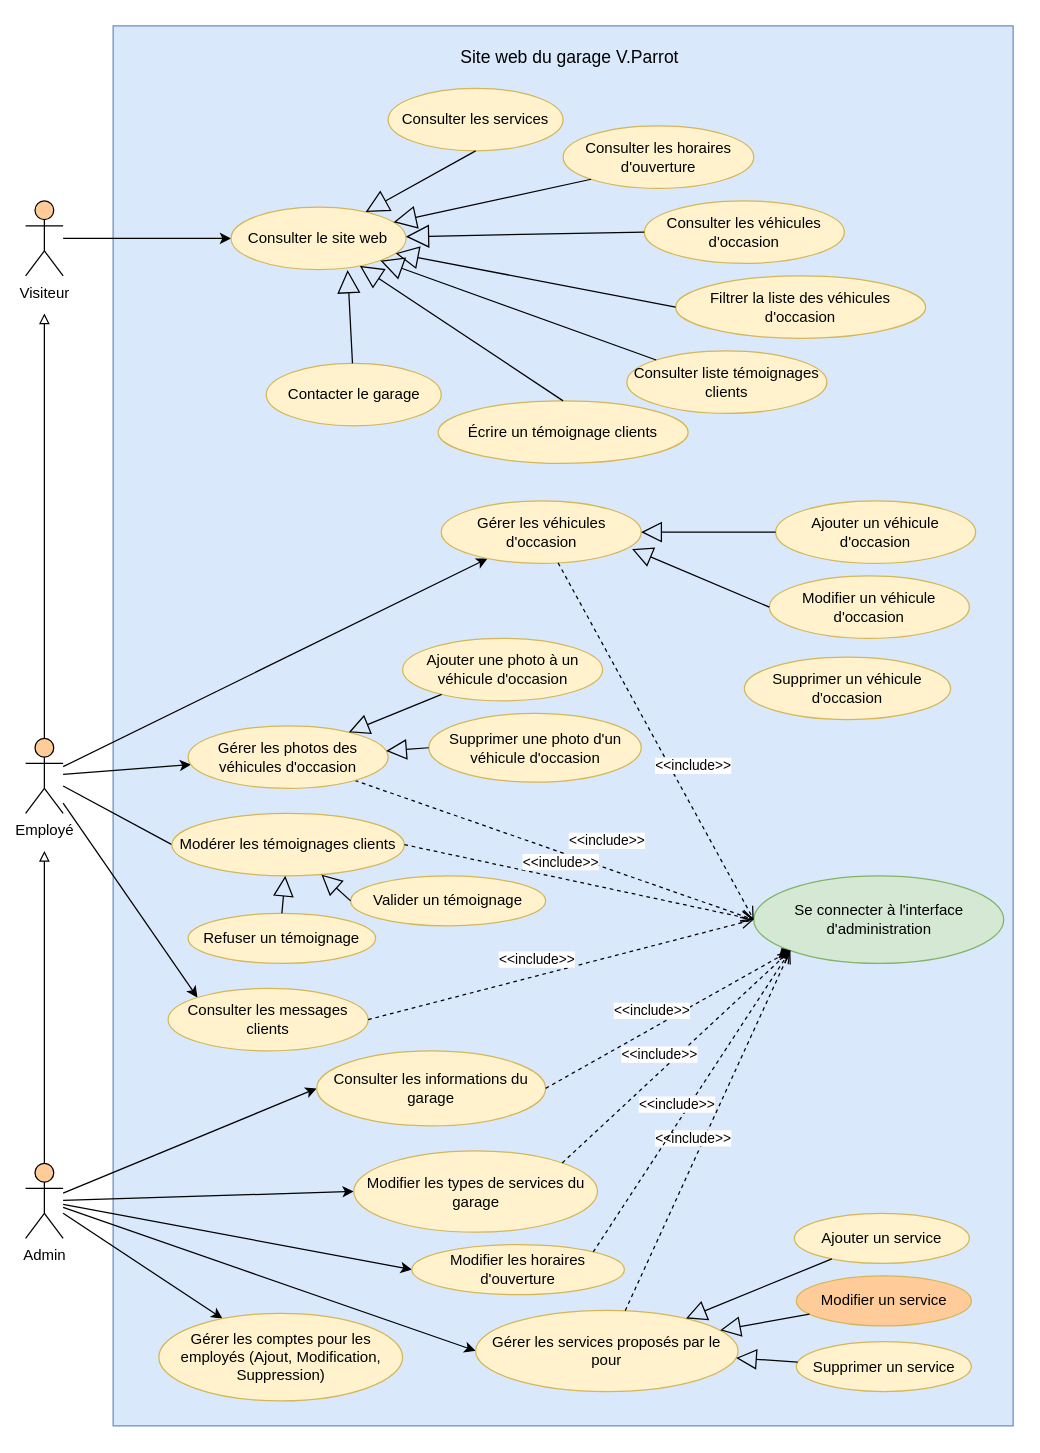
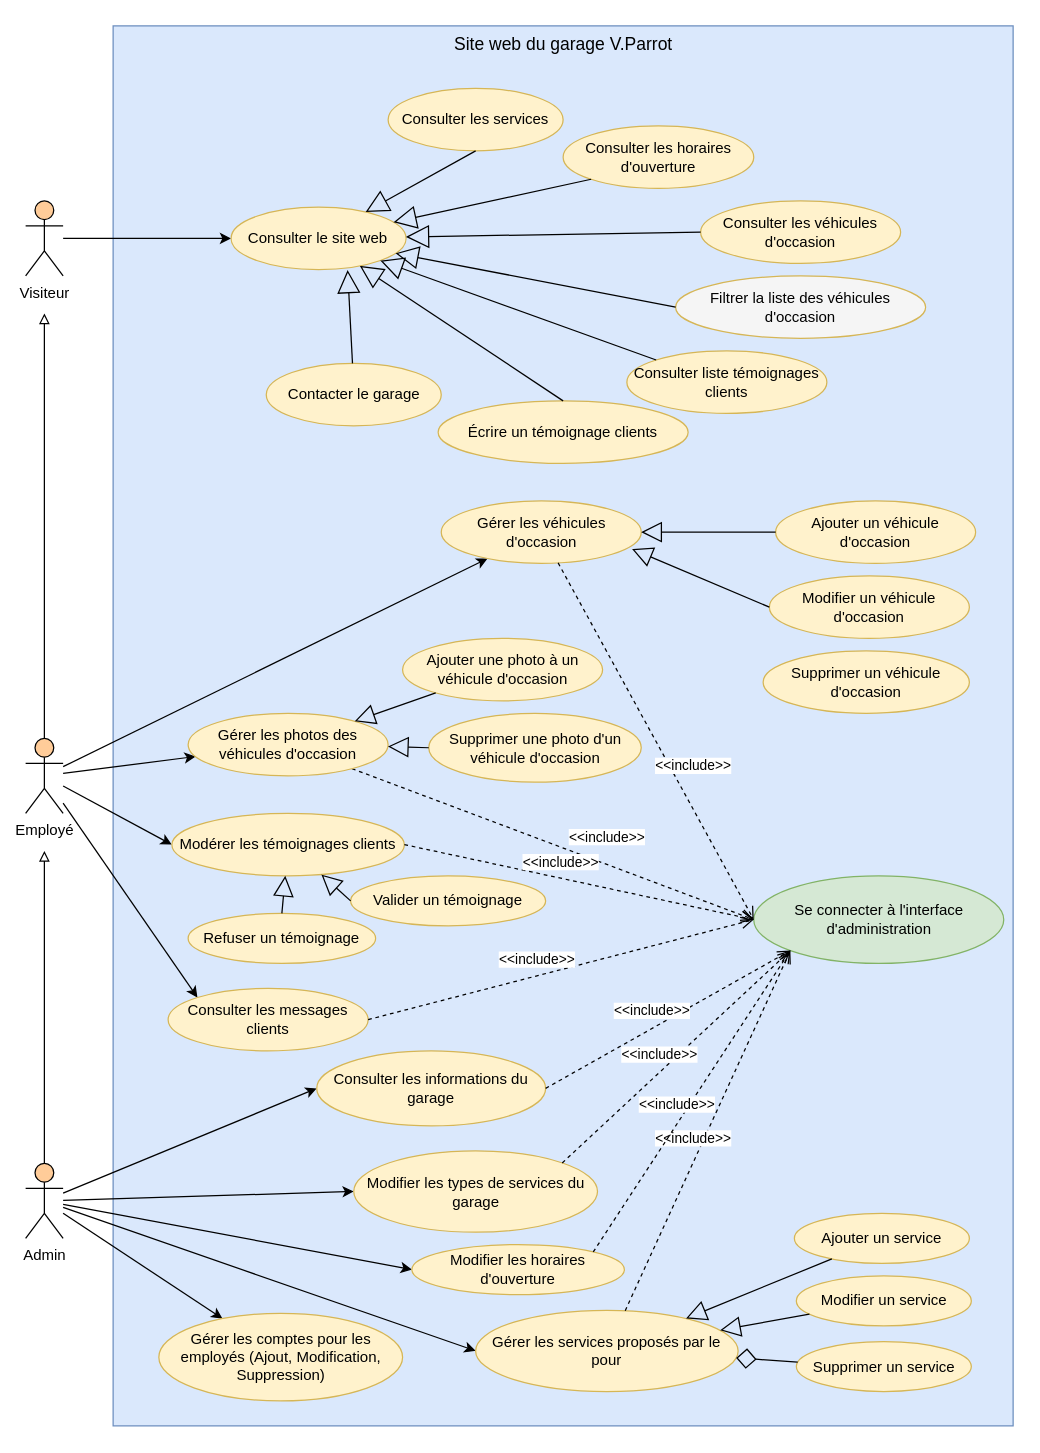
node "Site web du garage V.Parrot": moved (569, 57) -> (563, 44)
node "Consulter les véhicules d'occasion": moved (744, 232) -> (801, 232)
node "Filtrer la liste des véhicules d'occasion": fillcolor #fff2cc -> #f5f5f5
node "Supprimer un véhicule d'occasion": moved (848, 688) -> (866, 682)
node "Gérer les photos des véhicules d'occasion": moved (288, 757) -> (288, 744)
edge "Employé" -- "Modérer les témoignages clients": arrowhead none -> classic
edge "Consulter les informations du garage" -> "Se connecter à l'interface d'administration": arrowhead diamond -> open
node "Modifier un service": fillcolor #ffcc99 -> #fff2cc
edge "Supprimer un service" -> "Gérer les services proposés par le pour": arrowhead block -> diamond
